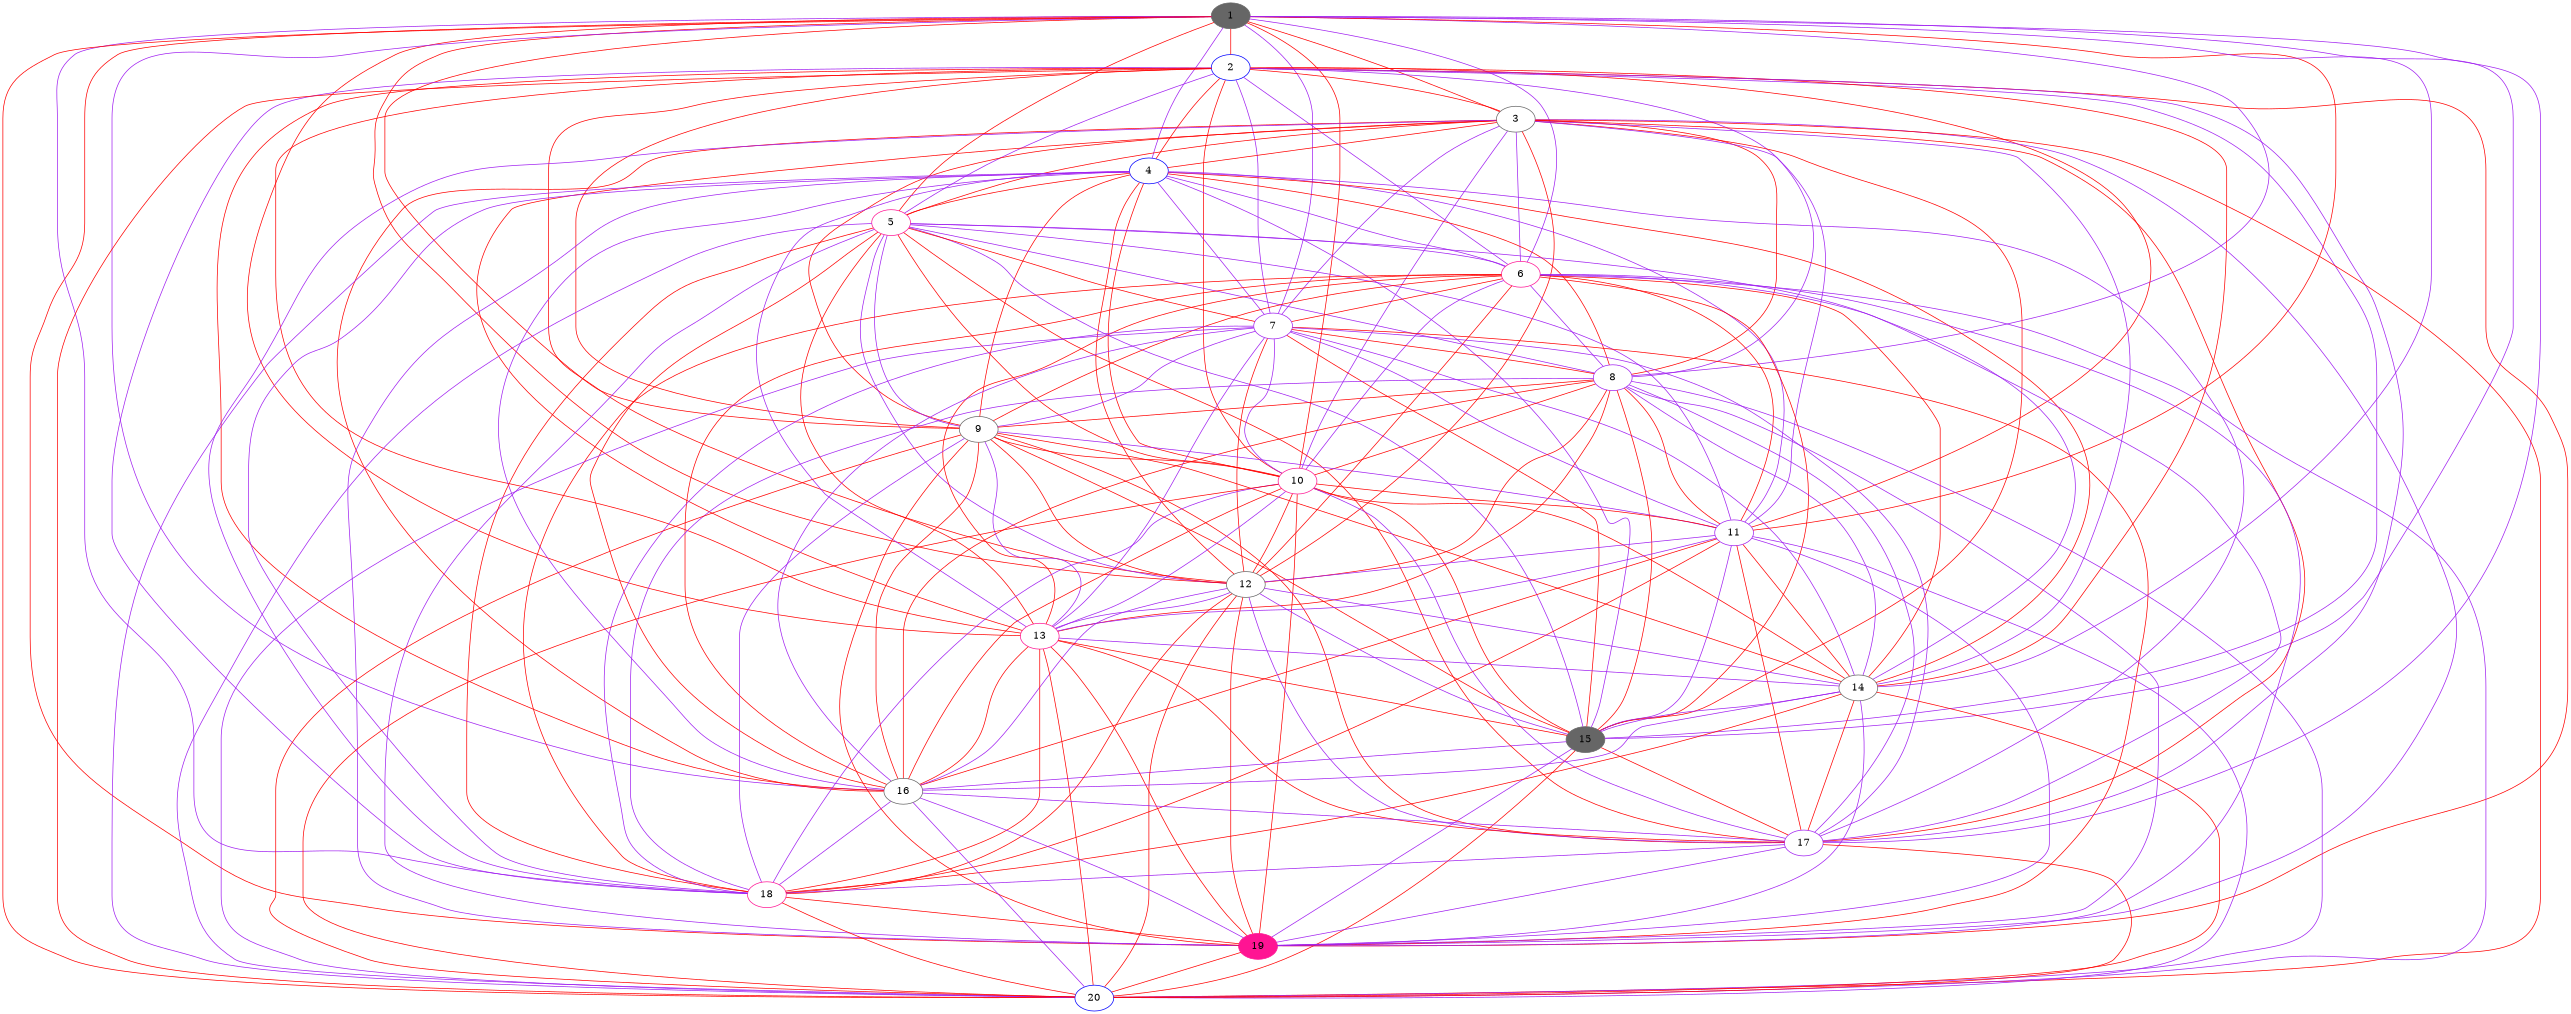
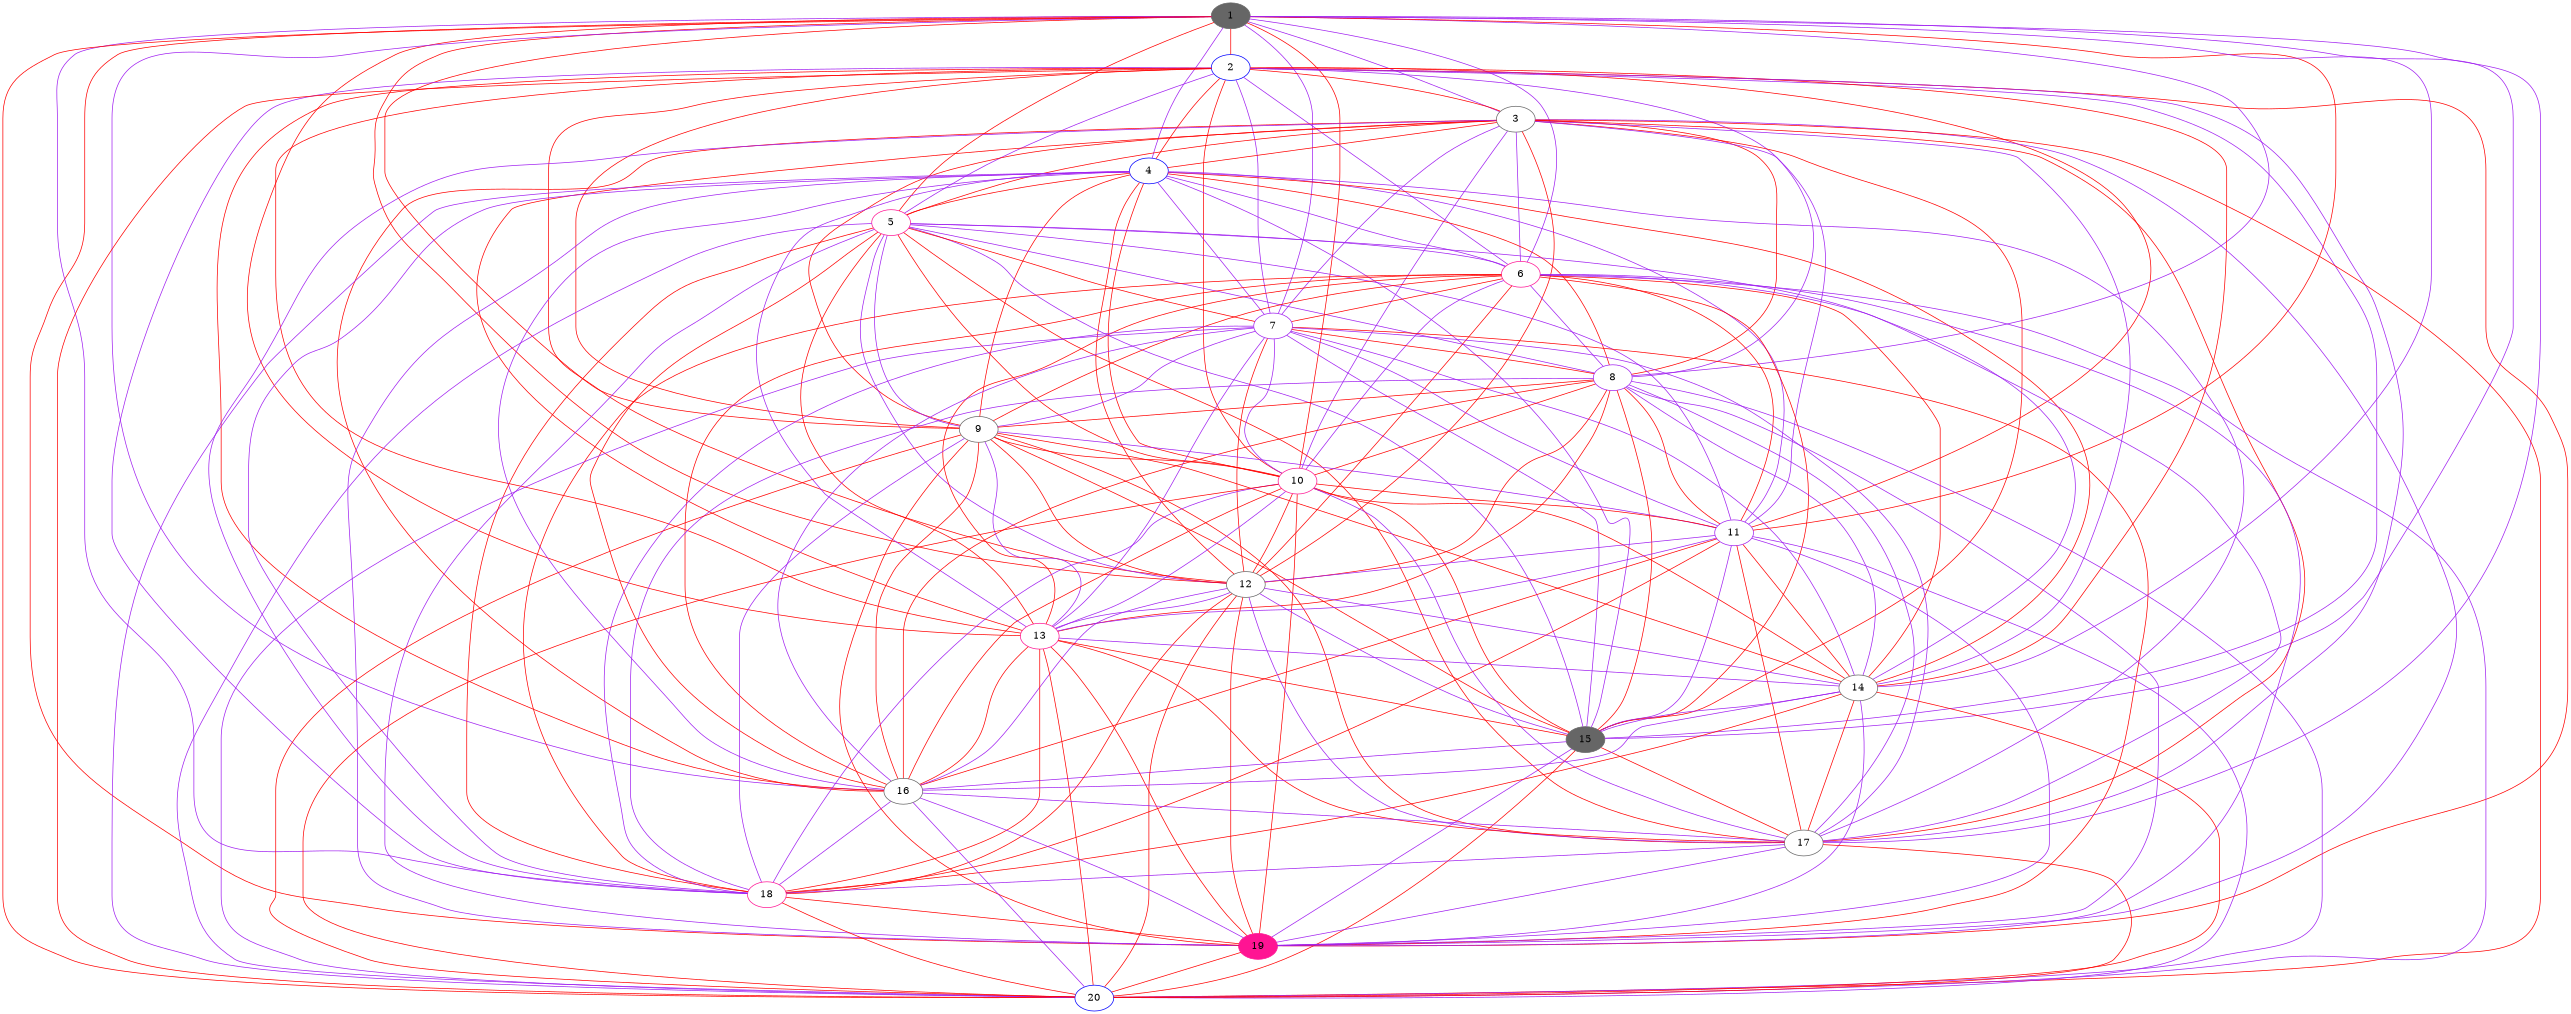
edge "1" -- "3": color red -> purple
edge "7" -- "15": color red -> purple
node "17": color purple -> gray40
